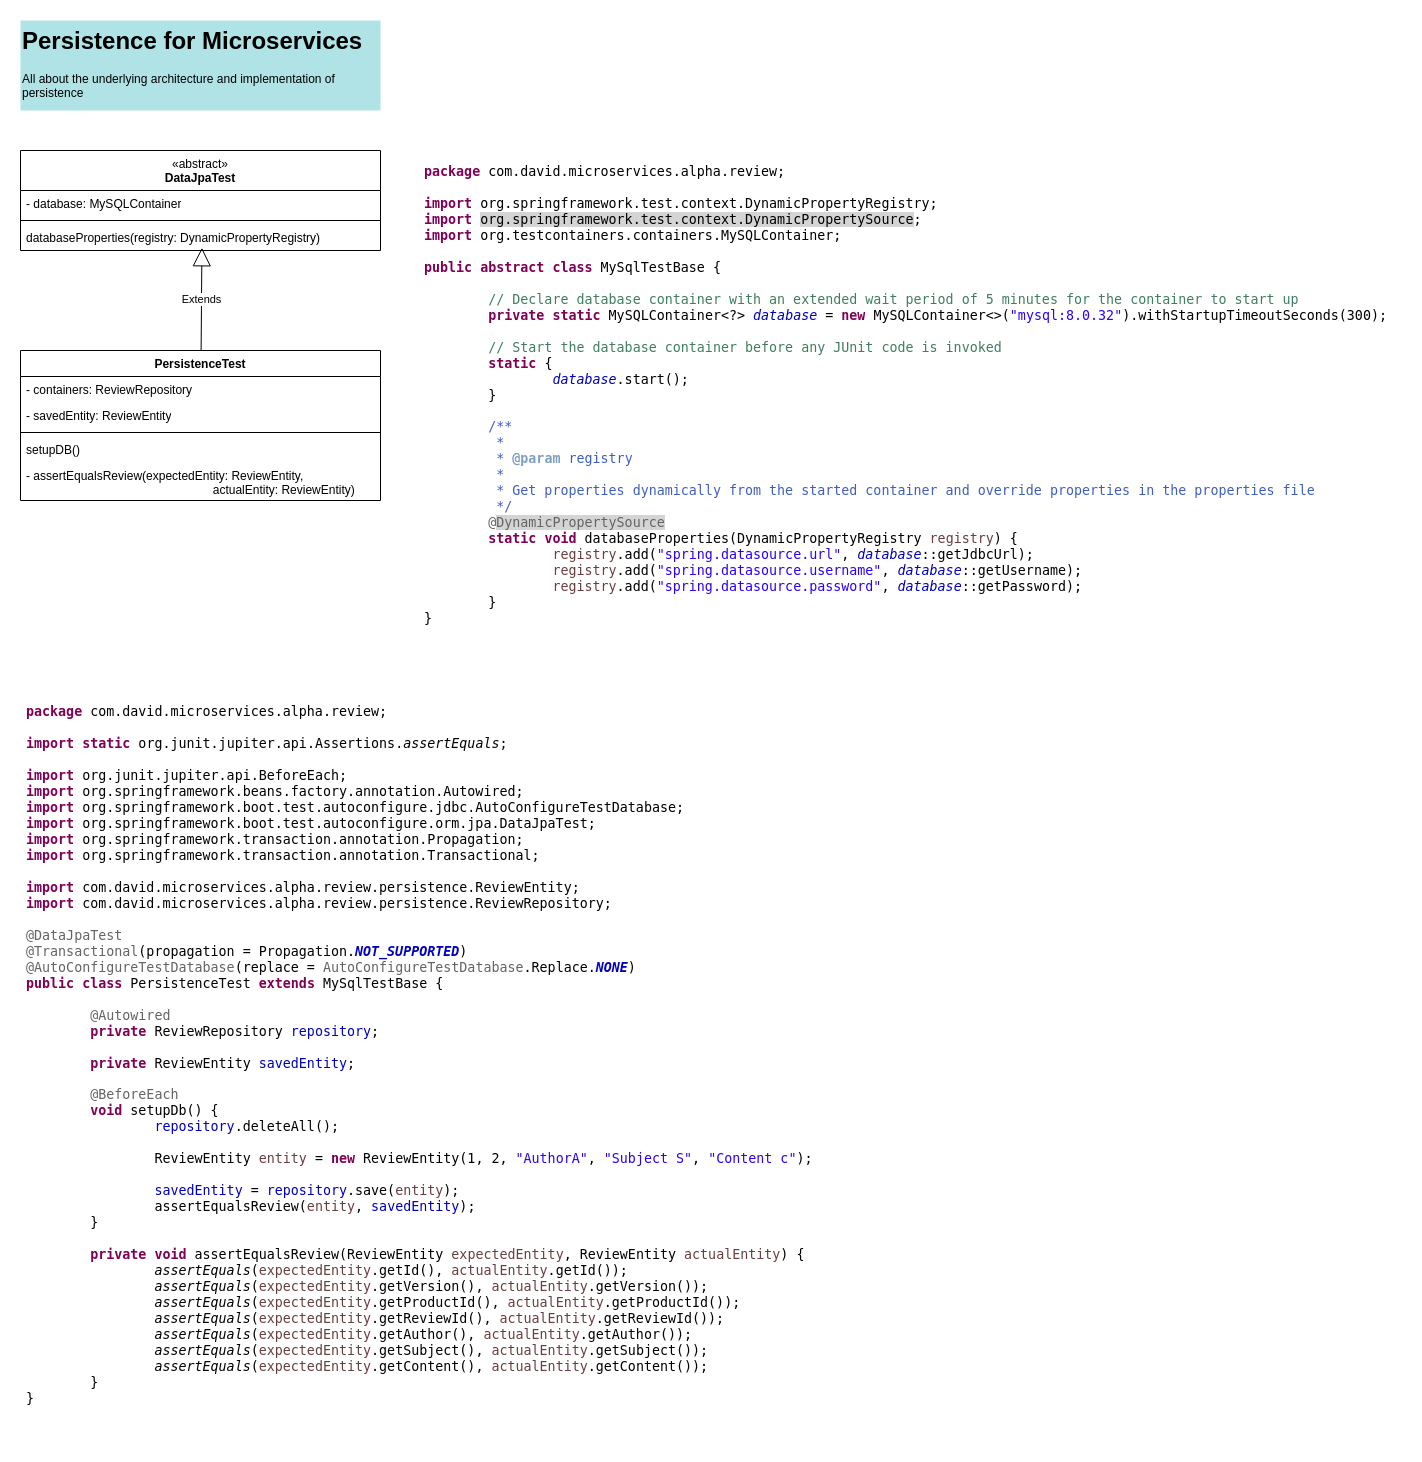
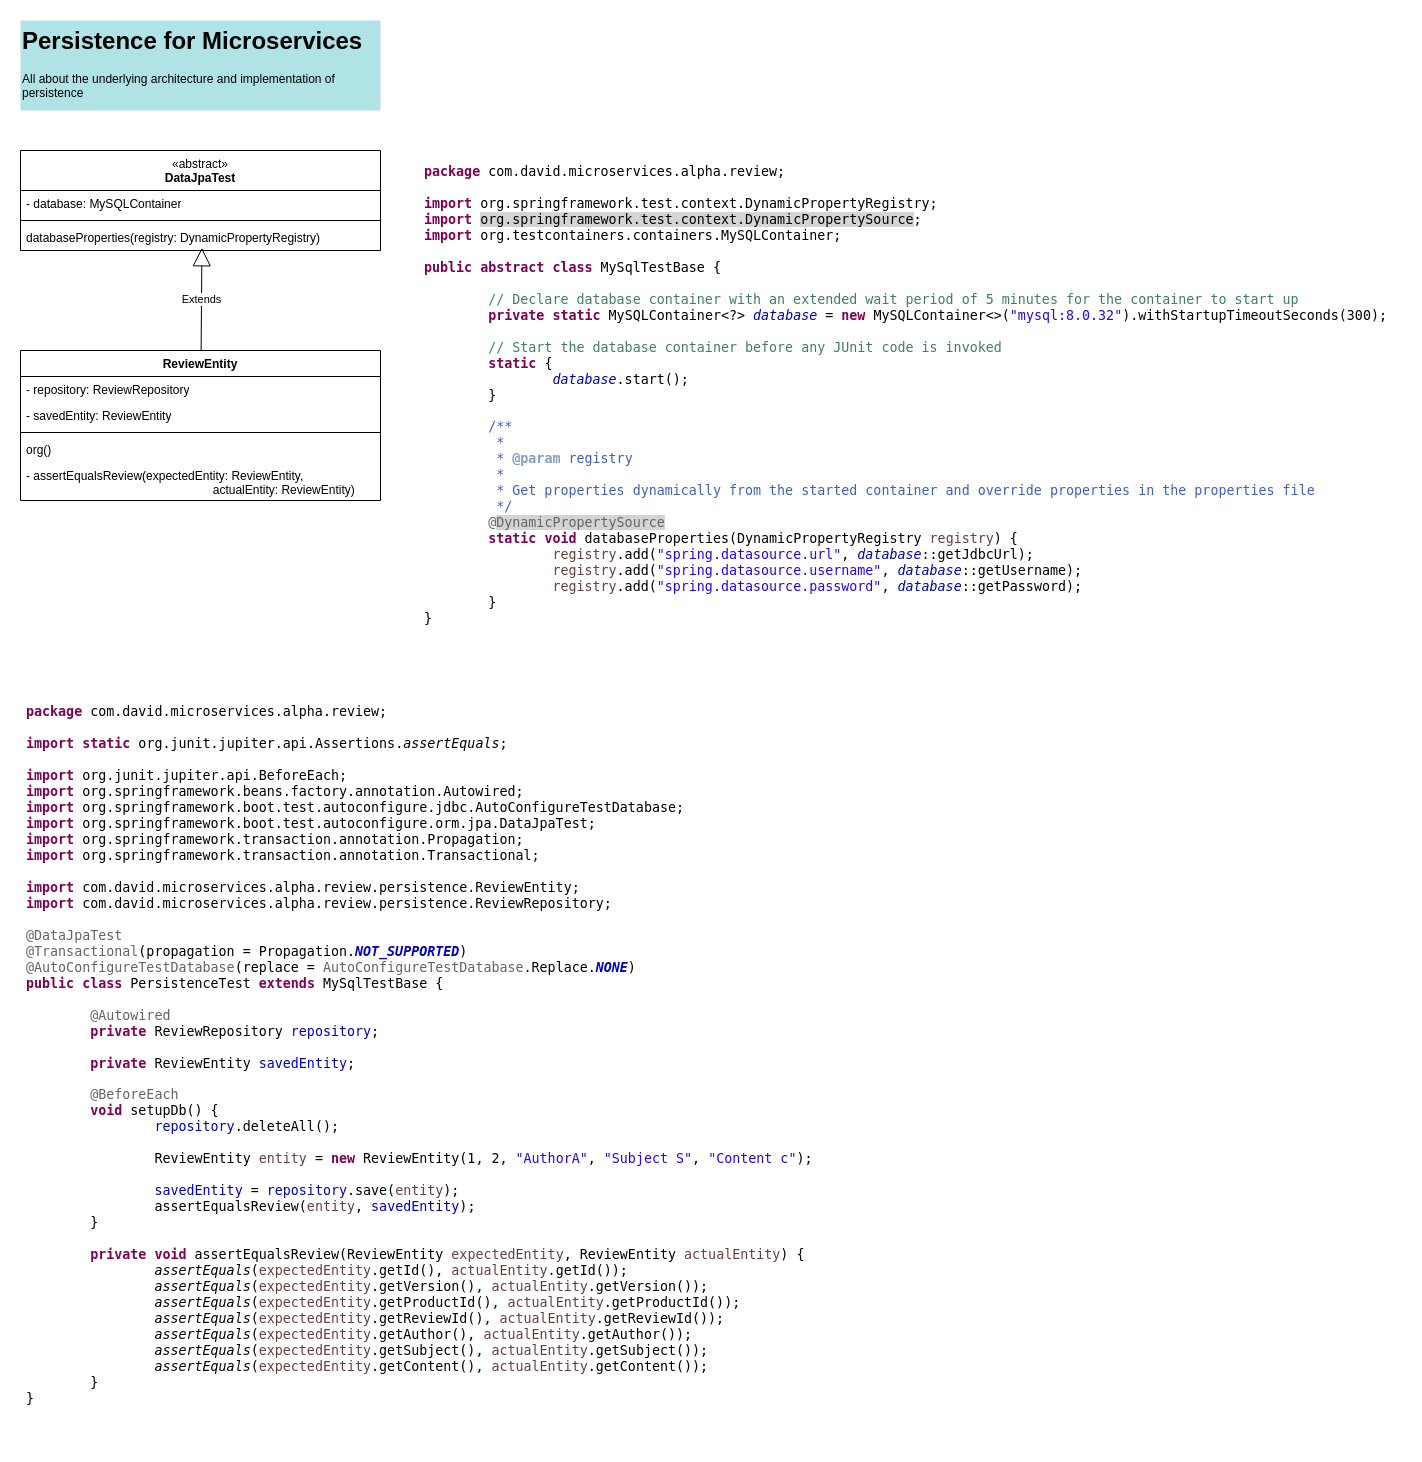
node "PersistenceTest": label "PersistenceTest" -> "ReviewEntity"
node "- containers: ReviewRepository": label "- containers: ReviewRepository" -> "- repository: ReviewRepository"
node "setupDB()": label "setupDB()" -> "org()"
